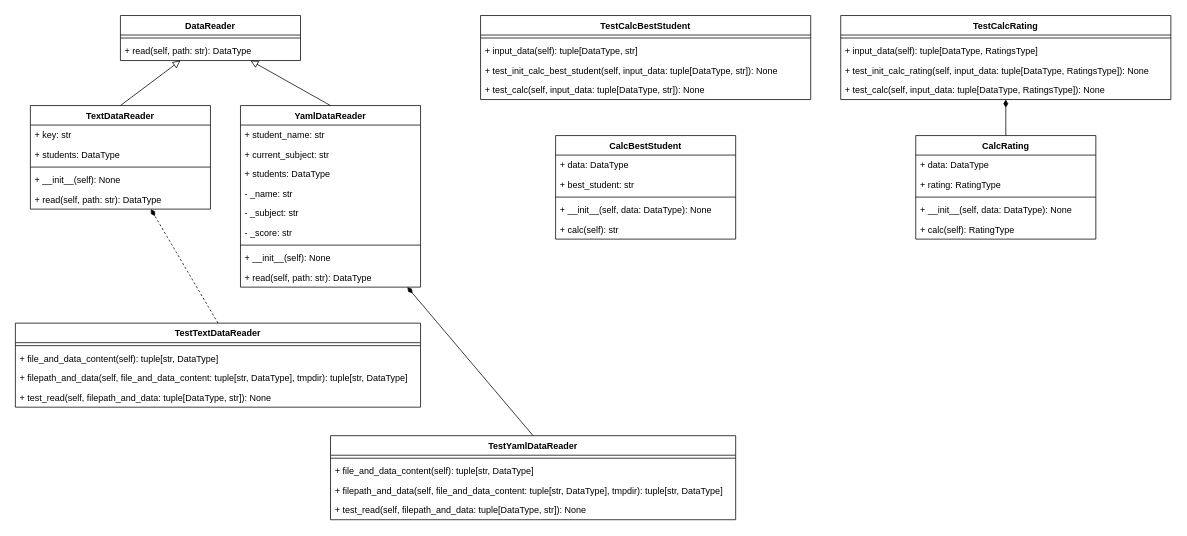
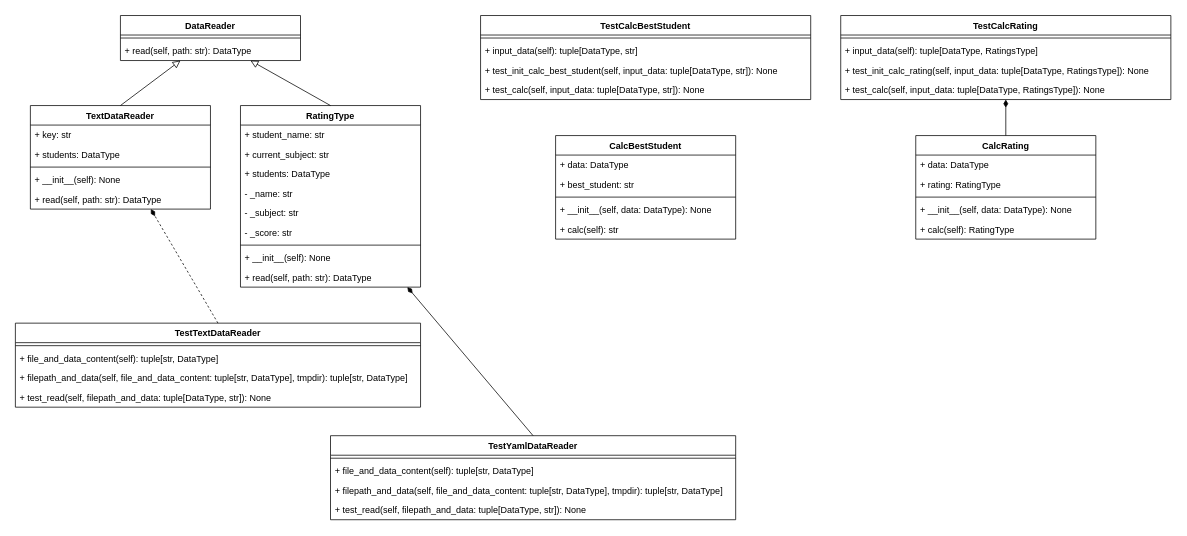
node "YamlDataReader": label "YamlDataReader" -> "RatingType"
